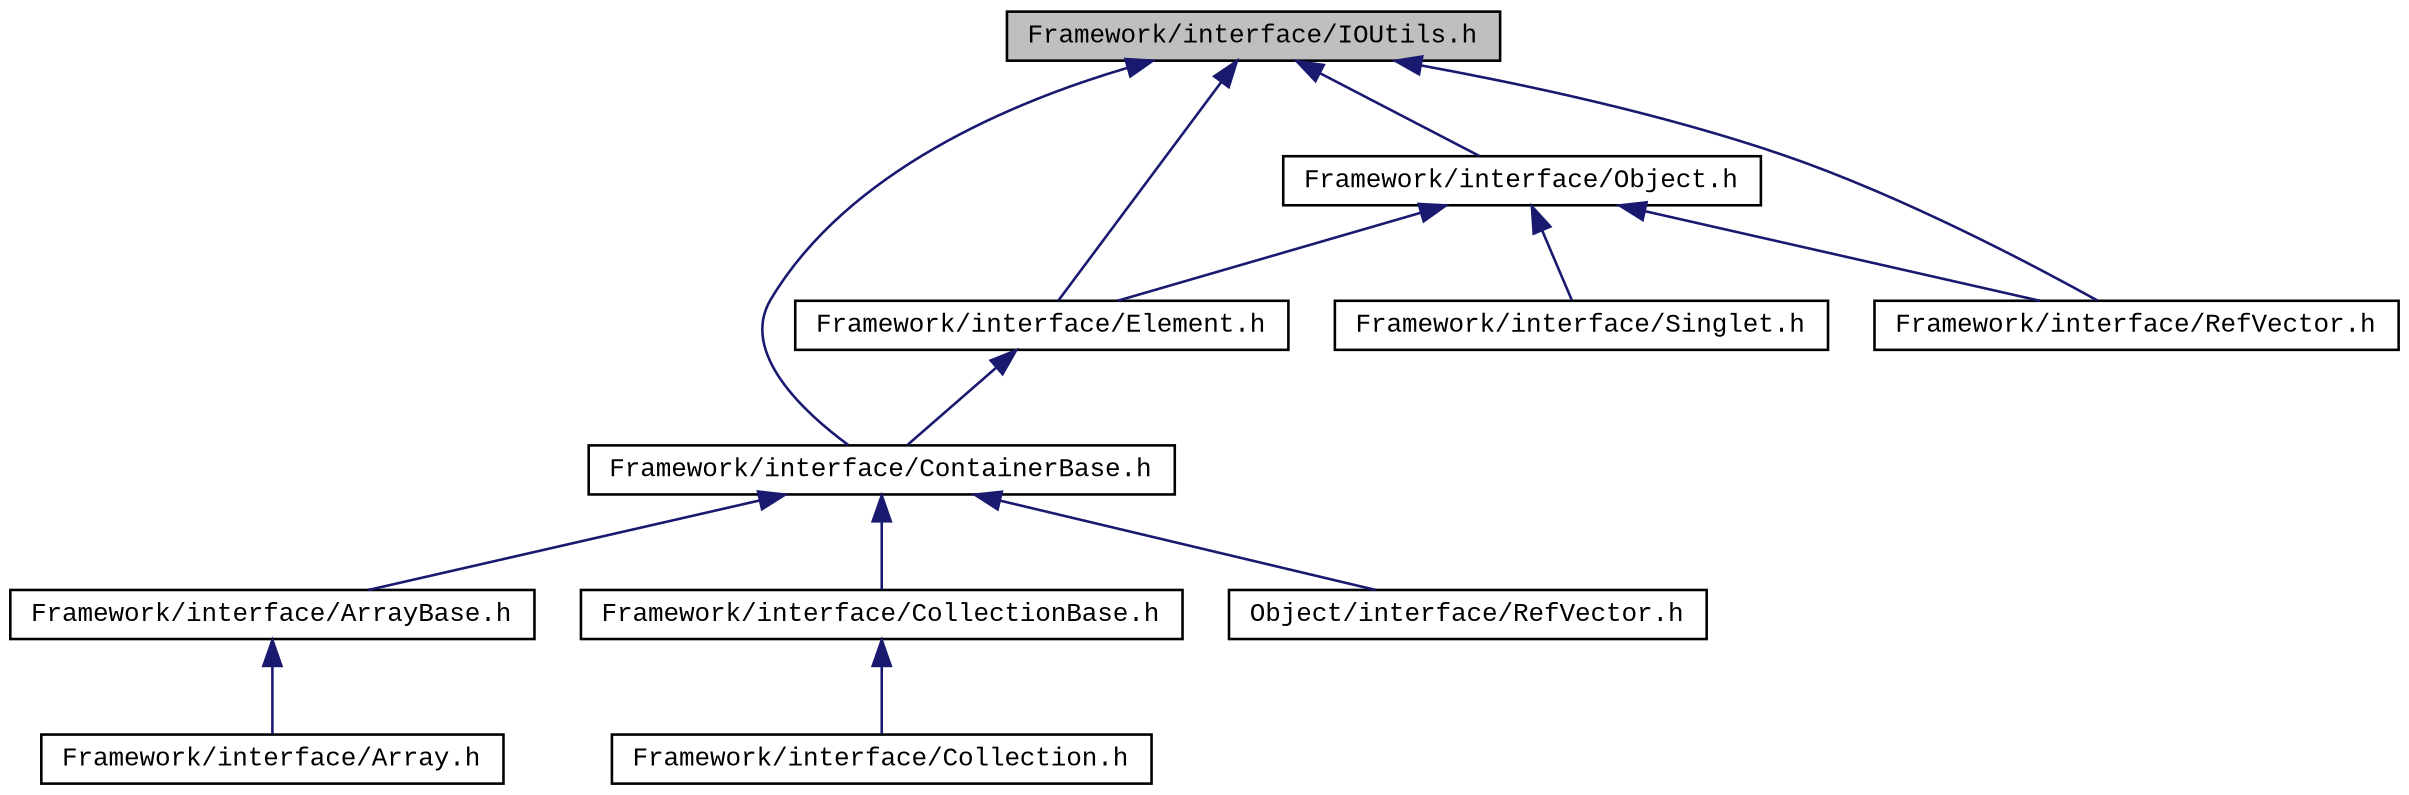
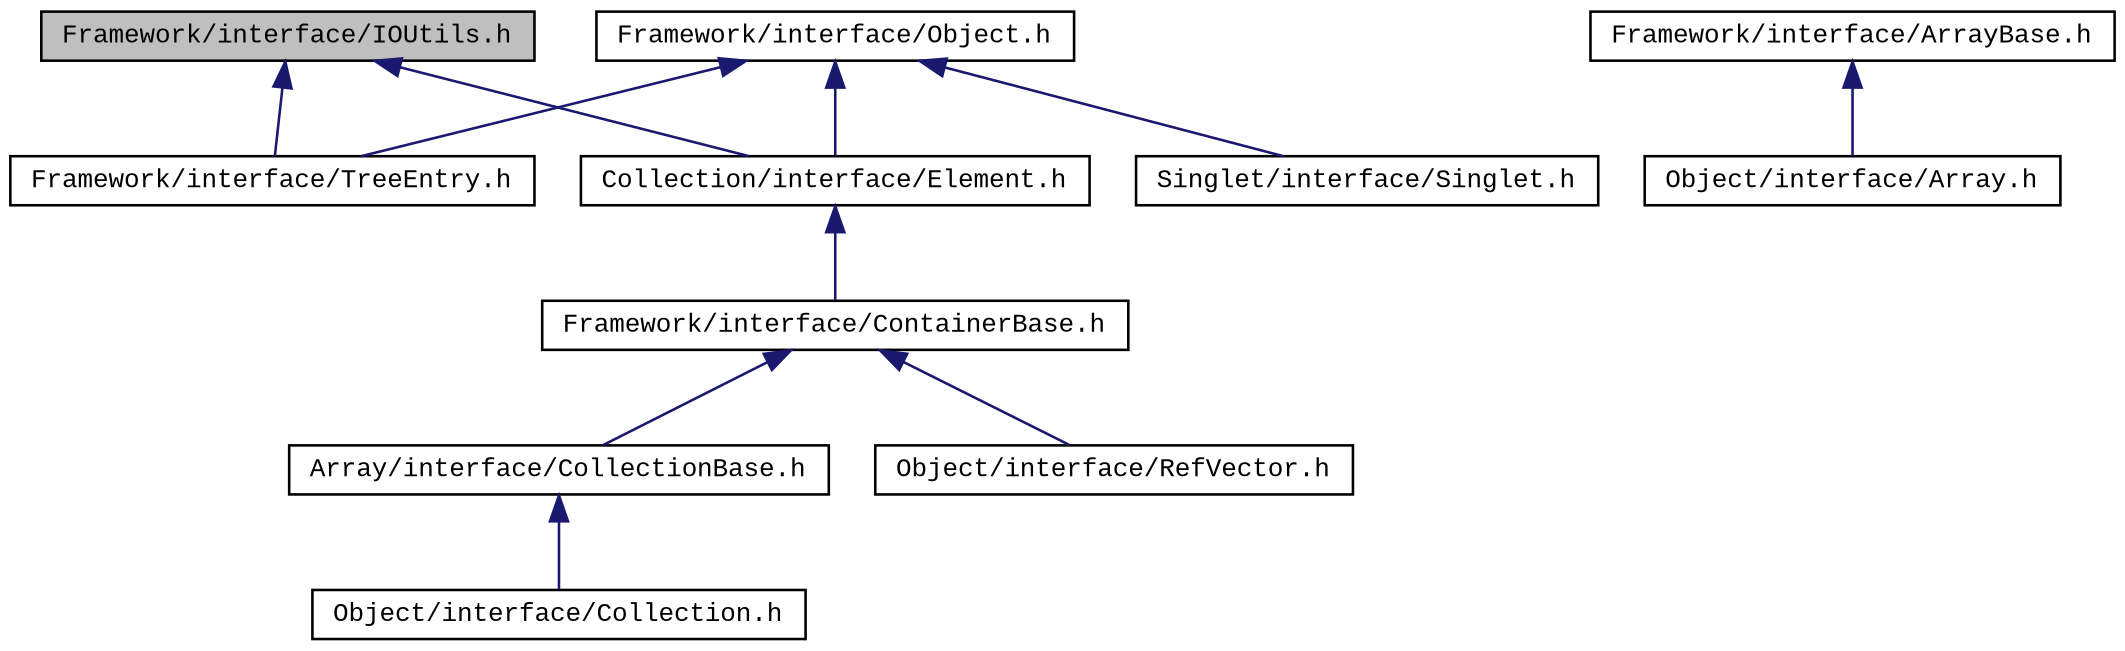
edge "Framework/interface/Object.h" -> "Framework/interface/IOUtils.h": removed
edge "Framework/interface/ContainerBase.h" -> "Framework/interface/IOUtils.h": removed
node "Framework/interface/Element.h": label "Framework/interface/Element.h" -> "Collection/interface/Element.h"
node "Framework/interface/Singlet.h": label "Framework/interface/Singlet.h" -> "Singlet/interface/Singlet.h"
node "Framework/interface/RefVector.h": label "Framework/interface/RefVector.h" -> "Framework/interface/TreeEntry.h"
edge "Framework/interface/ArrayBase.h" -> "Framework/interface/ContainerBase.h": removed
node "Framework/interface/CollectionBase.h": label "Framework/interface/CollectionBase.h" -> "Array/interface/CollectionBase.h"
node "Framework/interface/Array.h": label "Framework/interface/Array.h" -> "Object/interface/Array.h"
node "Framework/interface/Collection.h": label "Framework/interface/Collection.h" -> "Object/interface/Collection.h"
